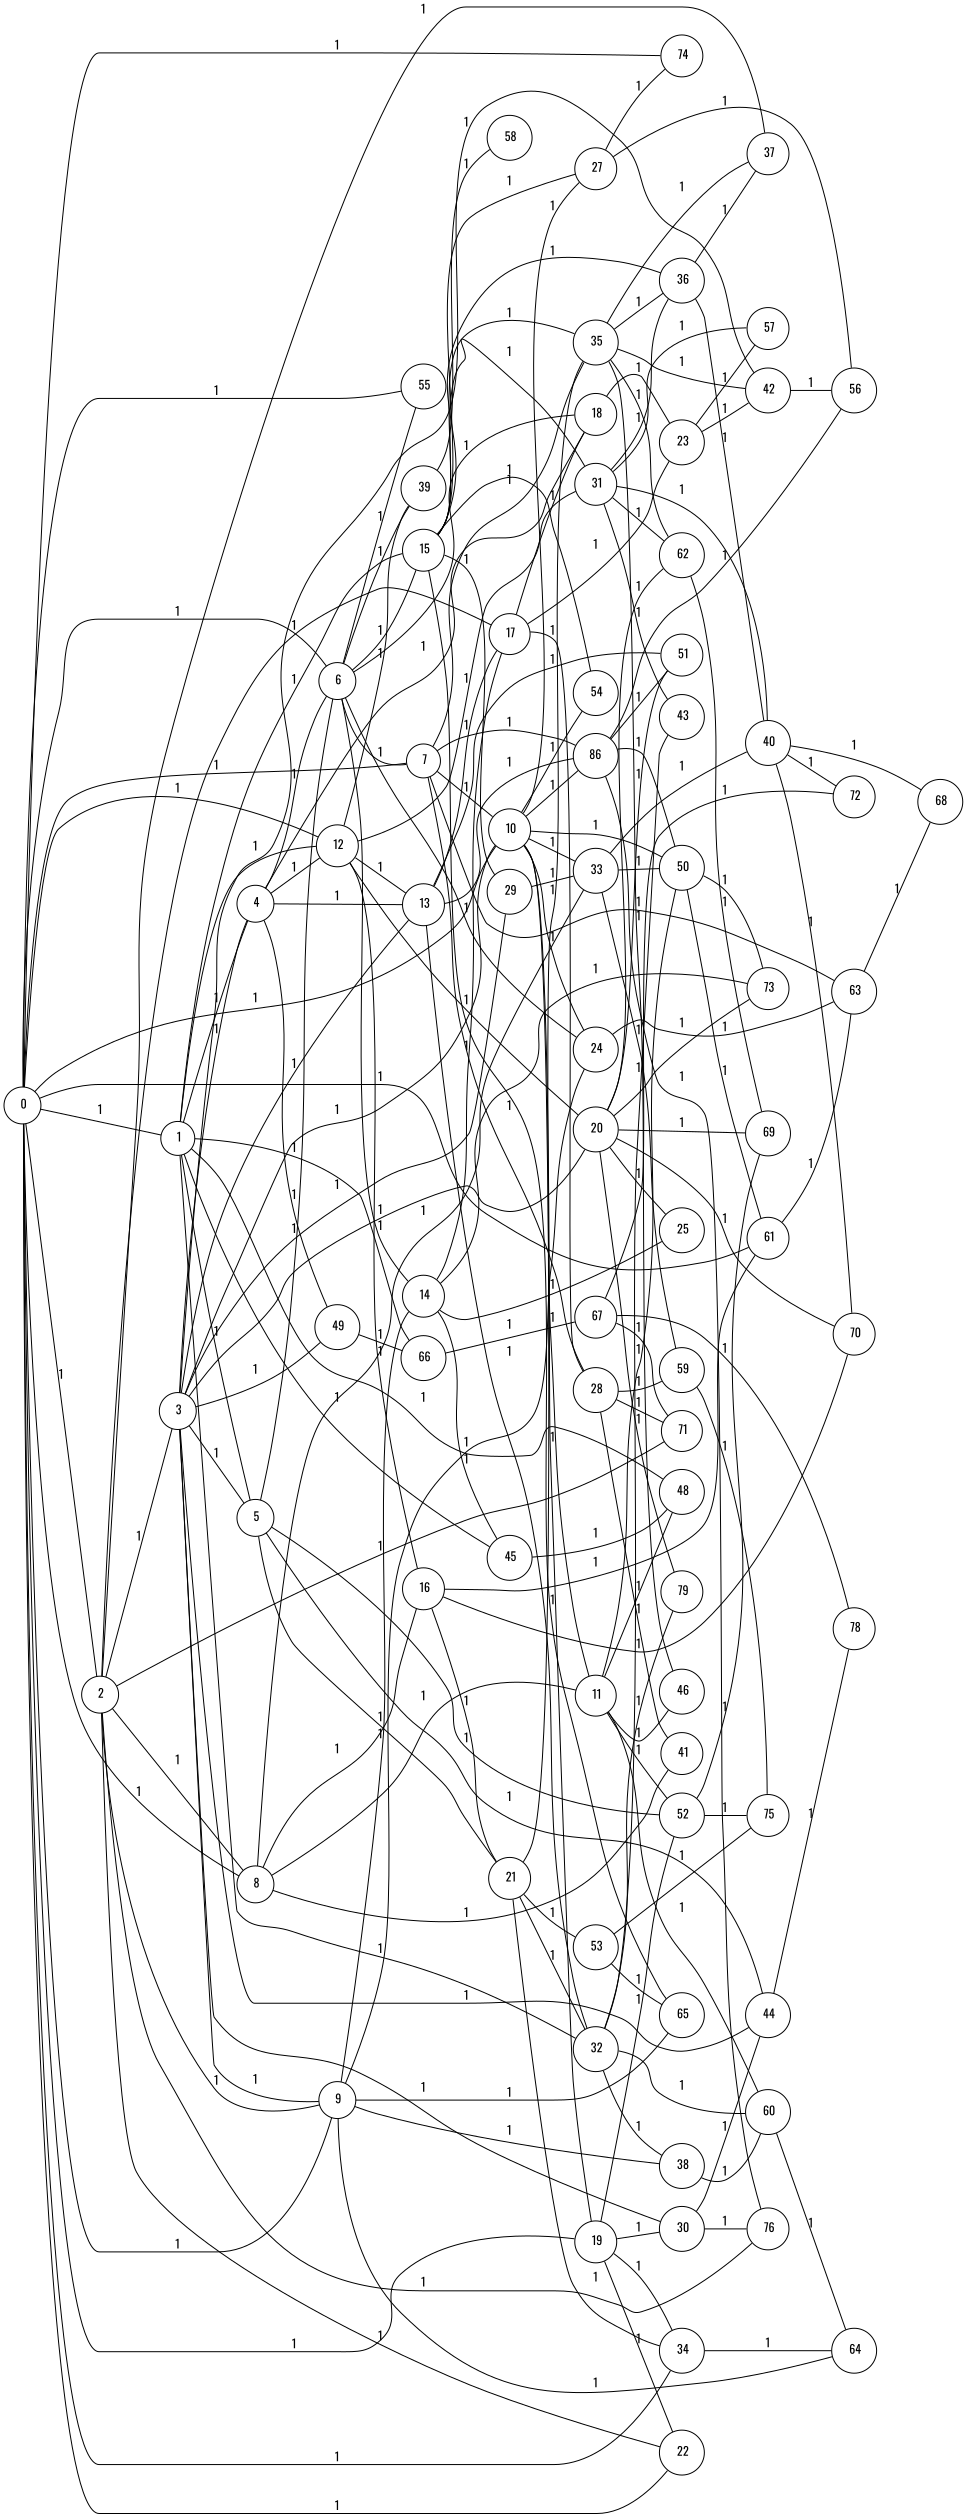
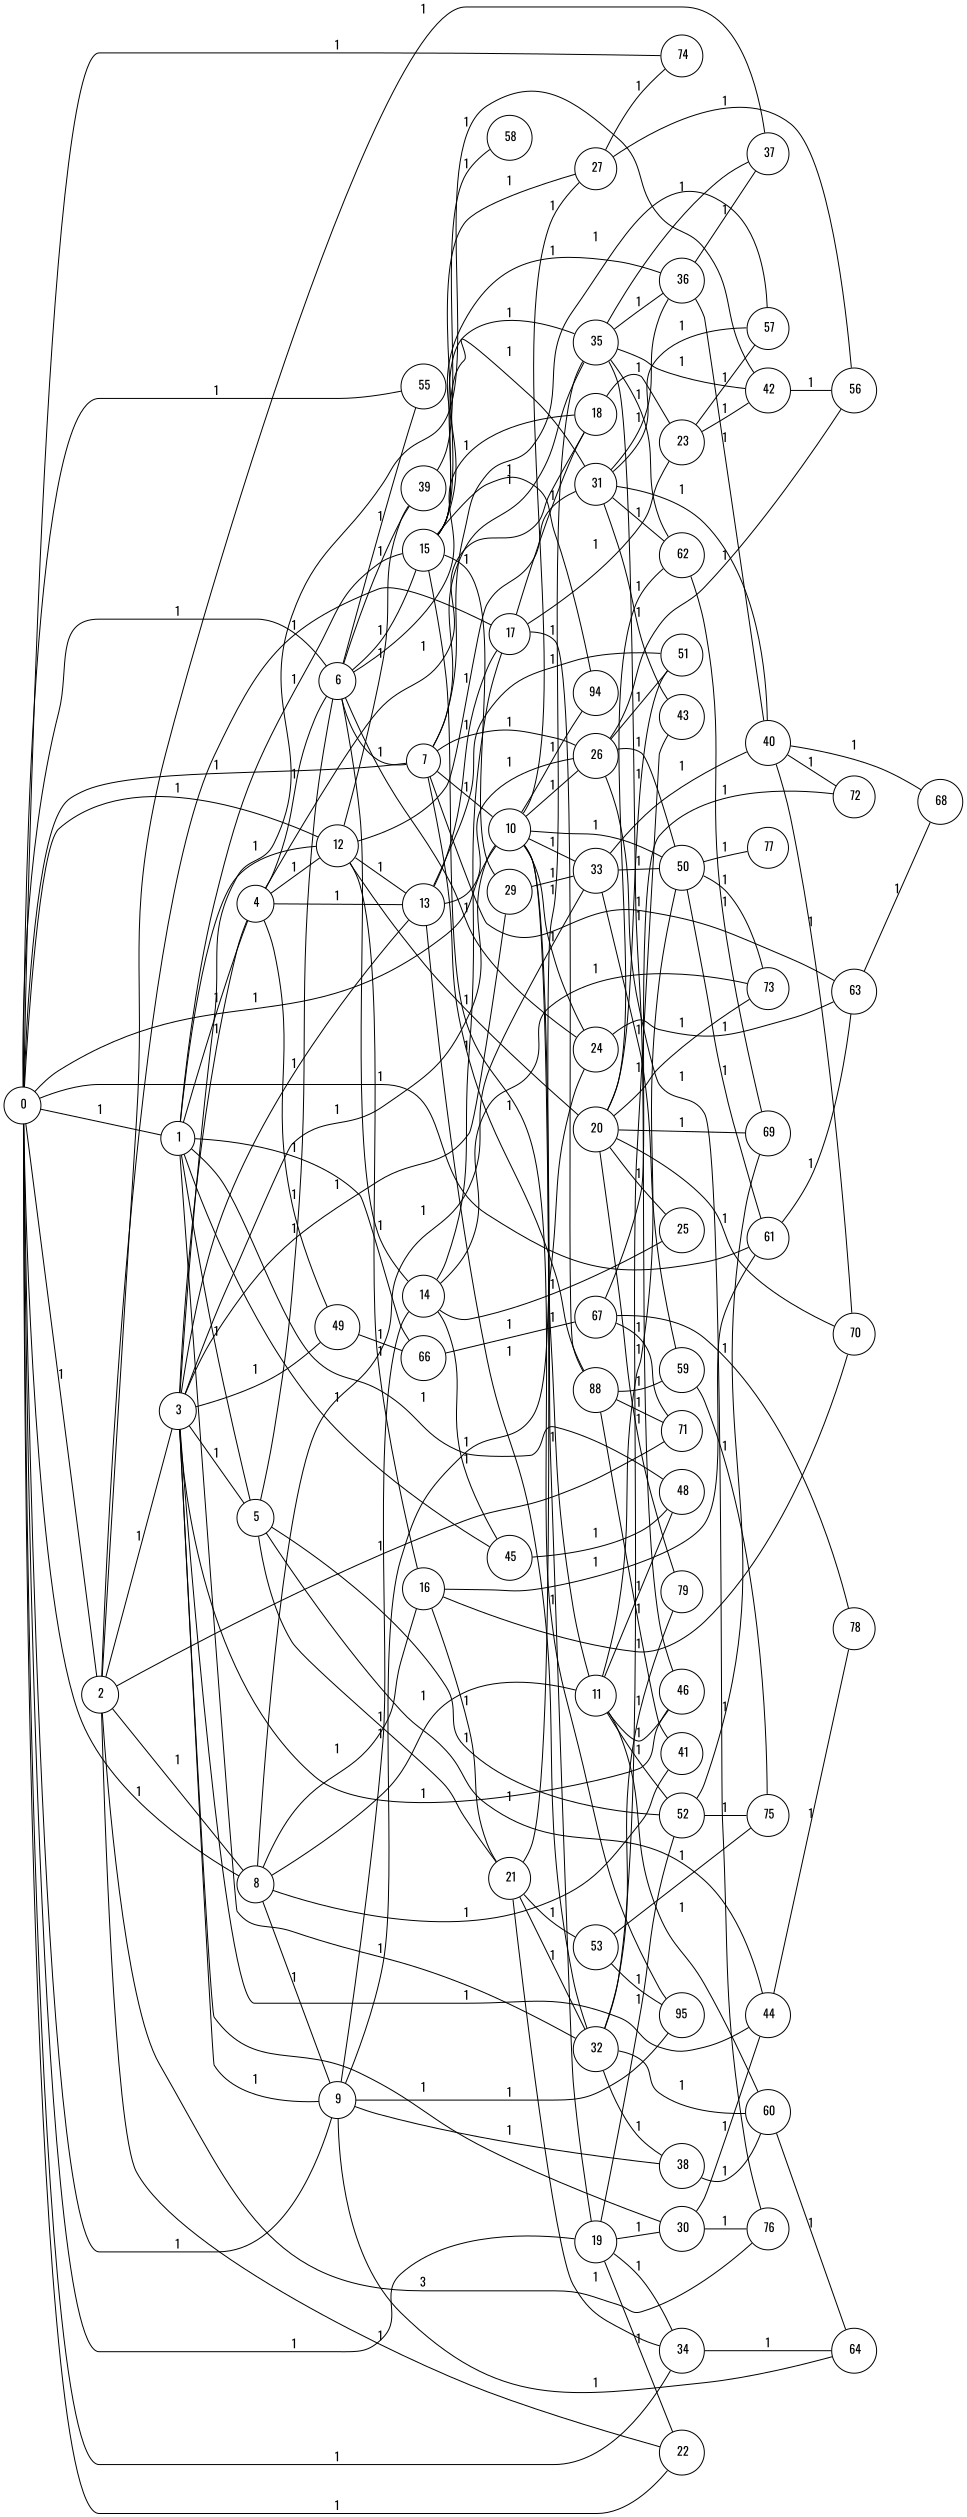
edge "57" -- "7": added, label "1"
node "54": label "54" -> "94"
node "86": label "86" -> "26"
node "77": added
edge "20" -- "3": now "46" -- "3"
node "28": label "28" -> "88"
edge "2" -- "9": now "8" -- "9"
node "65": label "65" -> "95"
edge "2" -- "76": label "1" -> "3"
